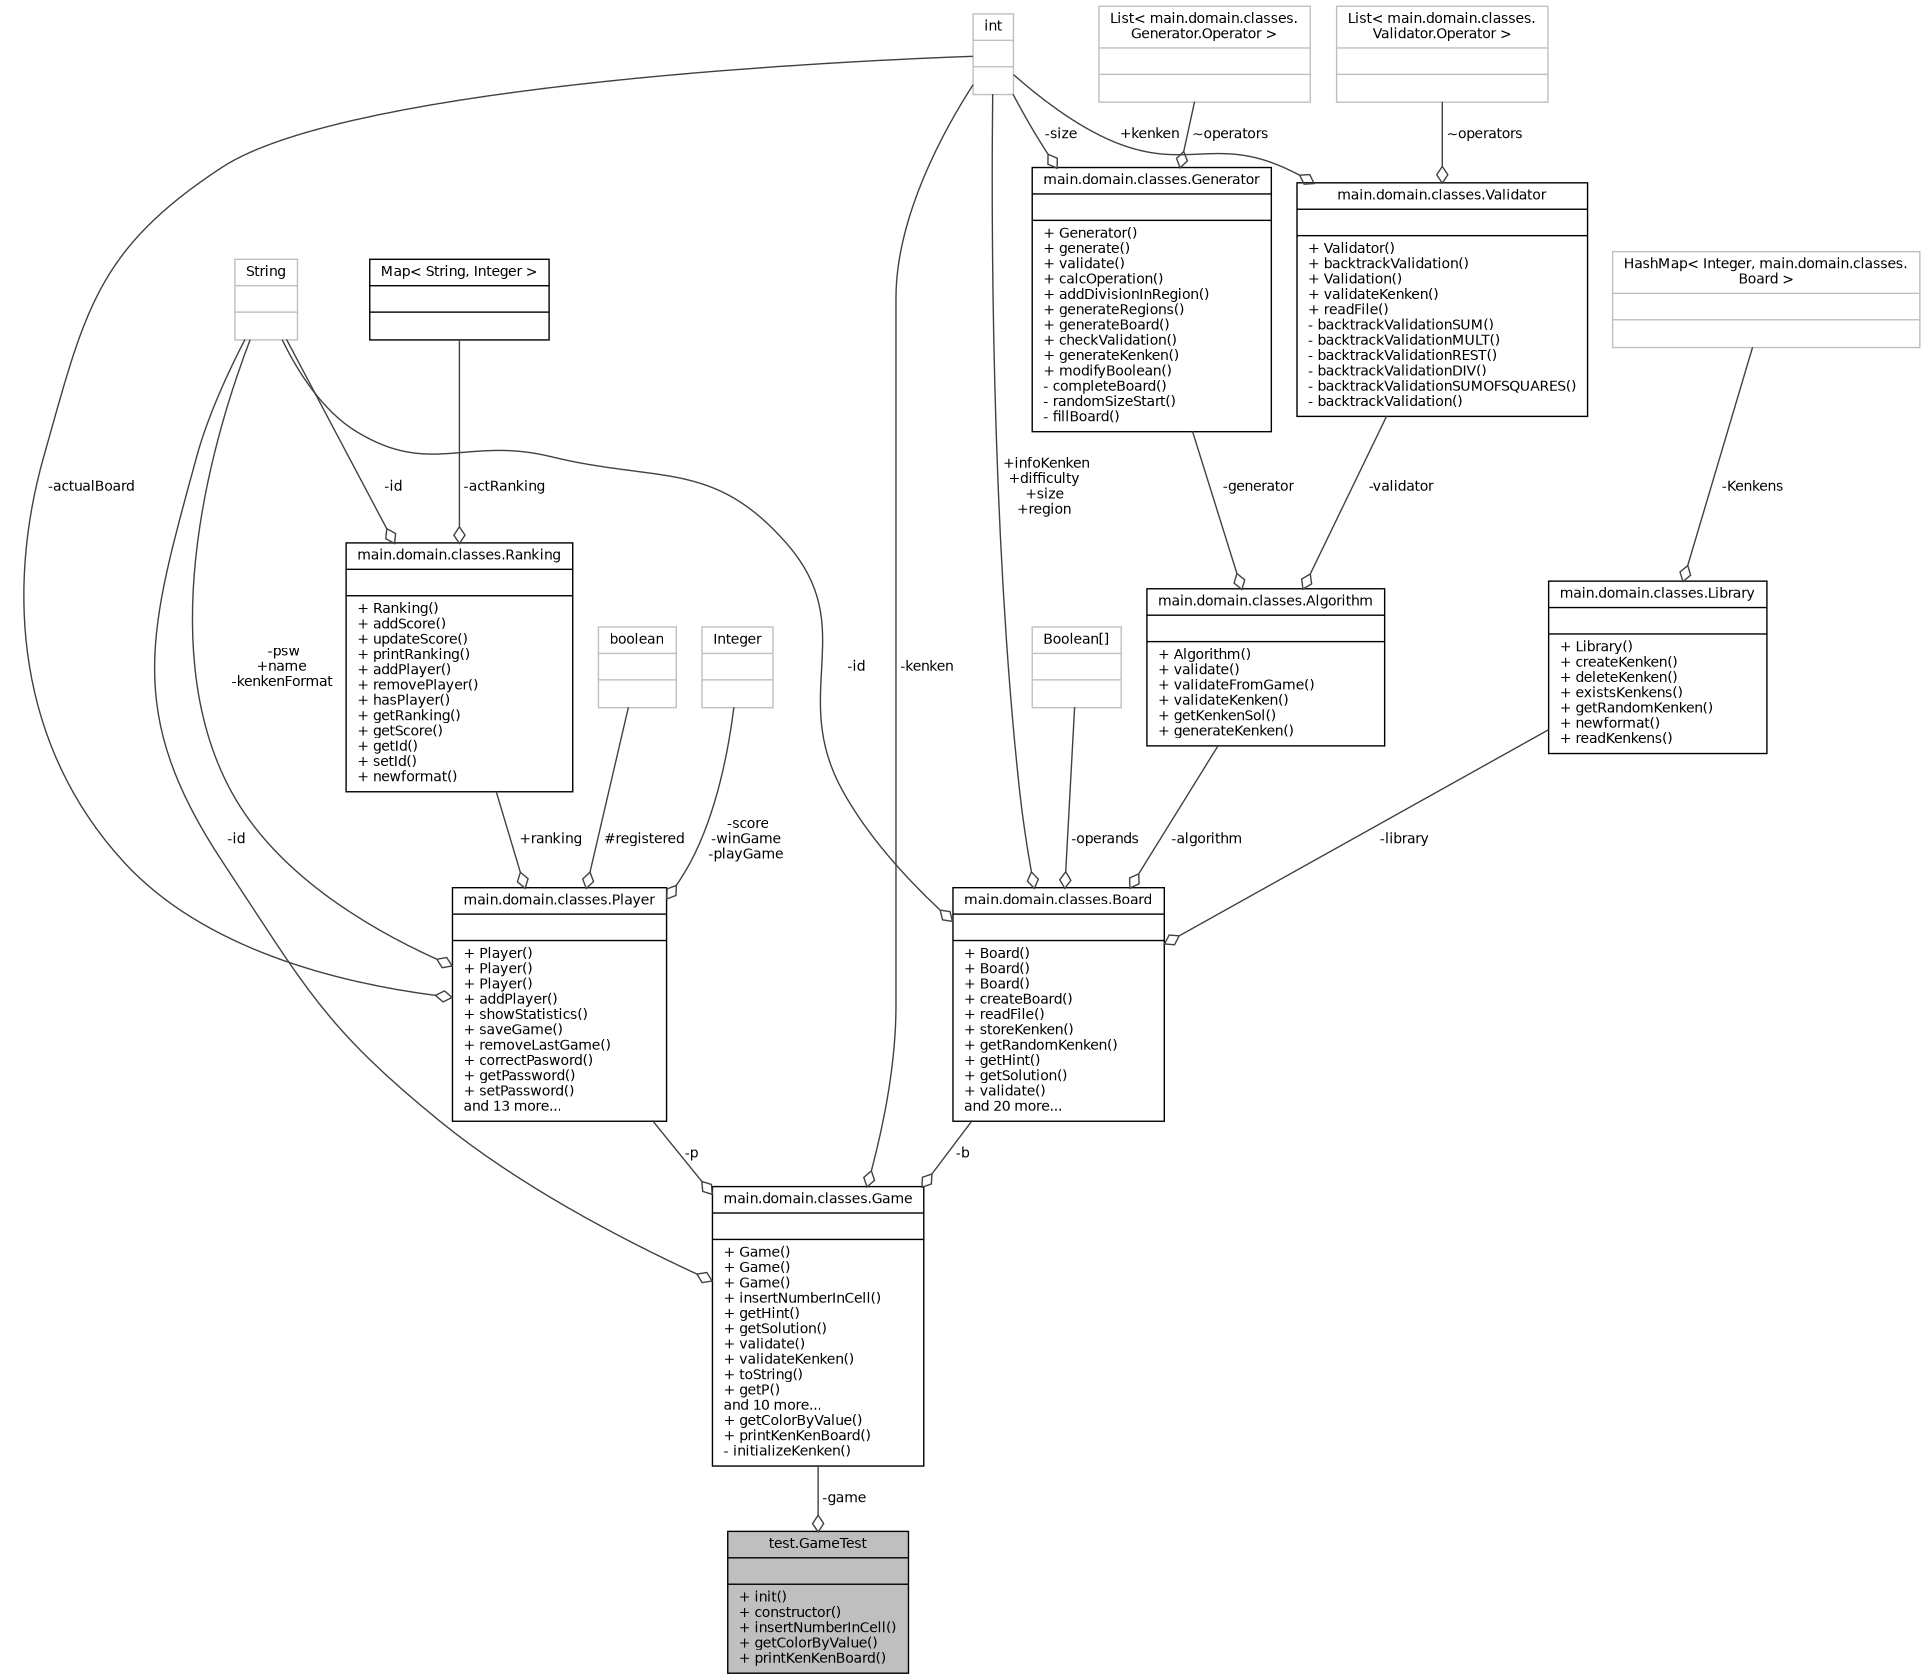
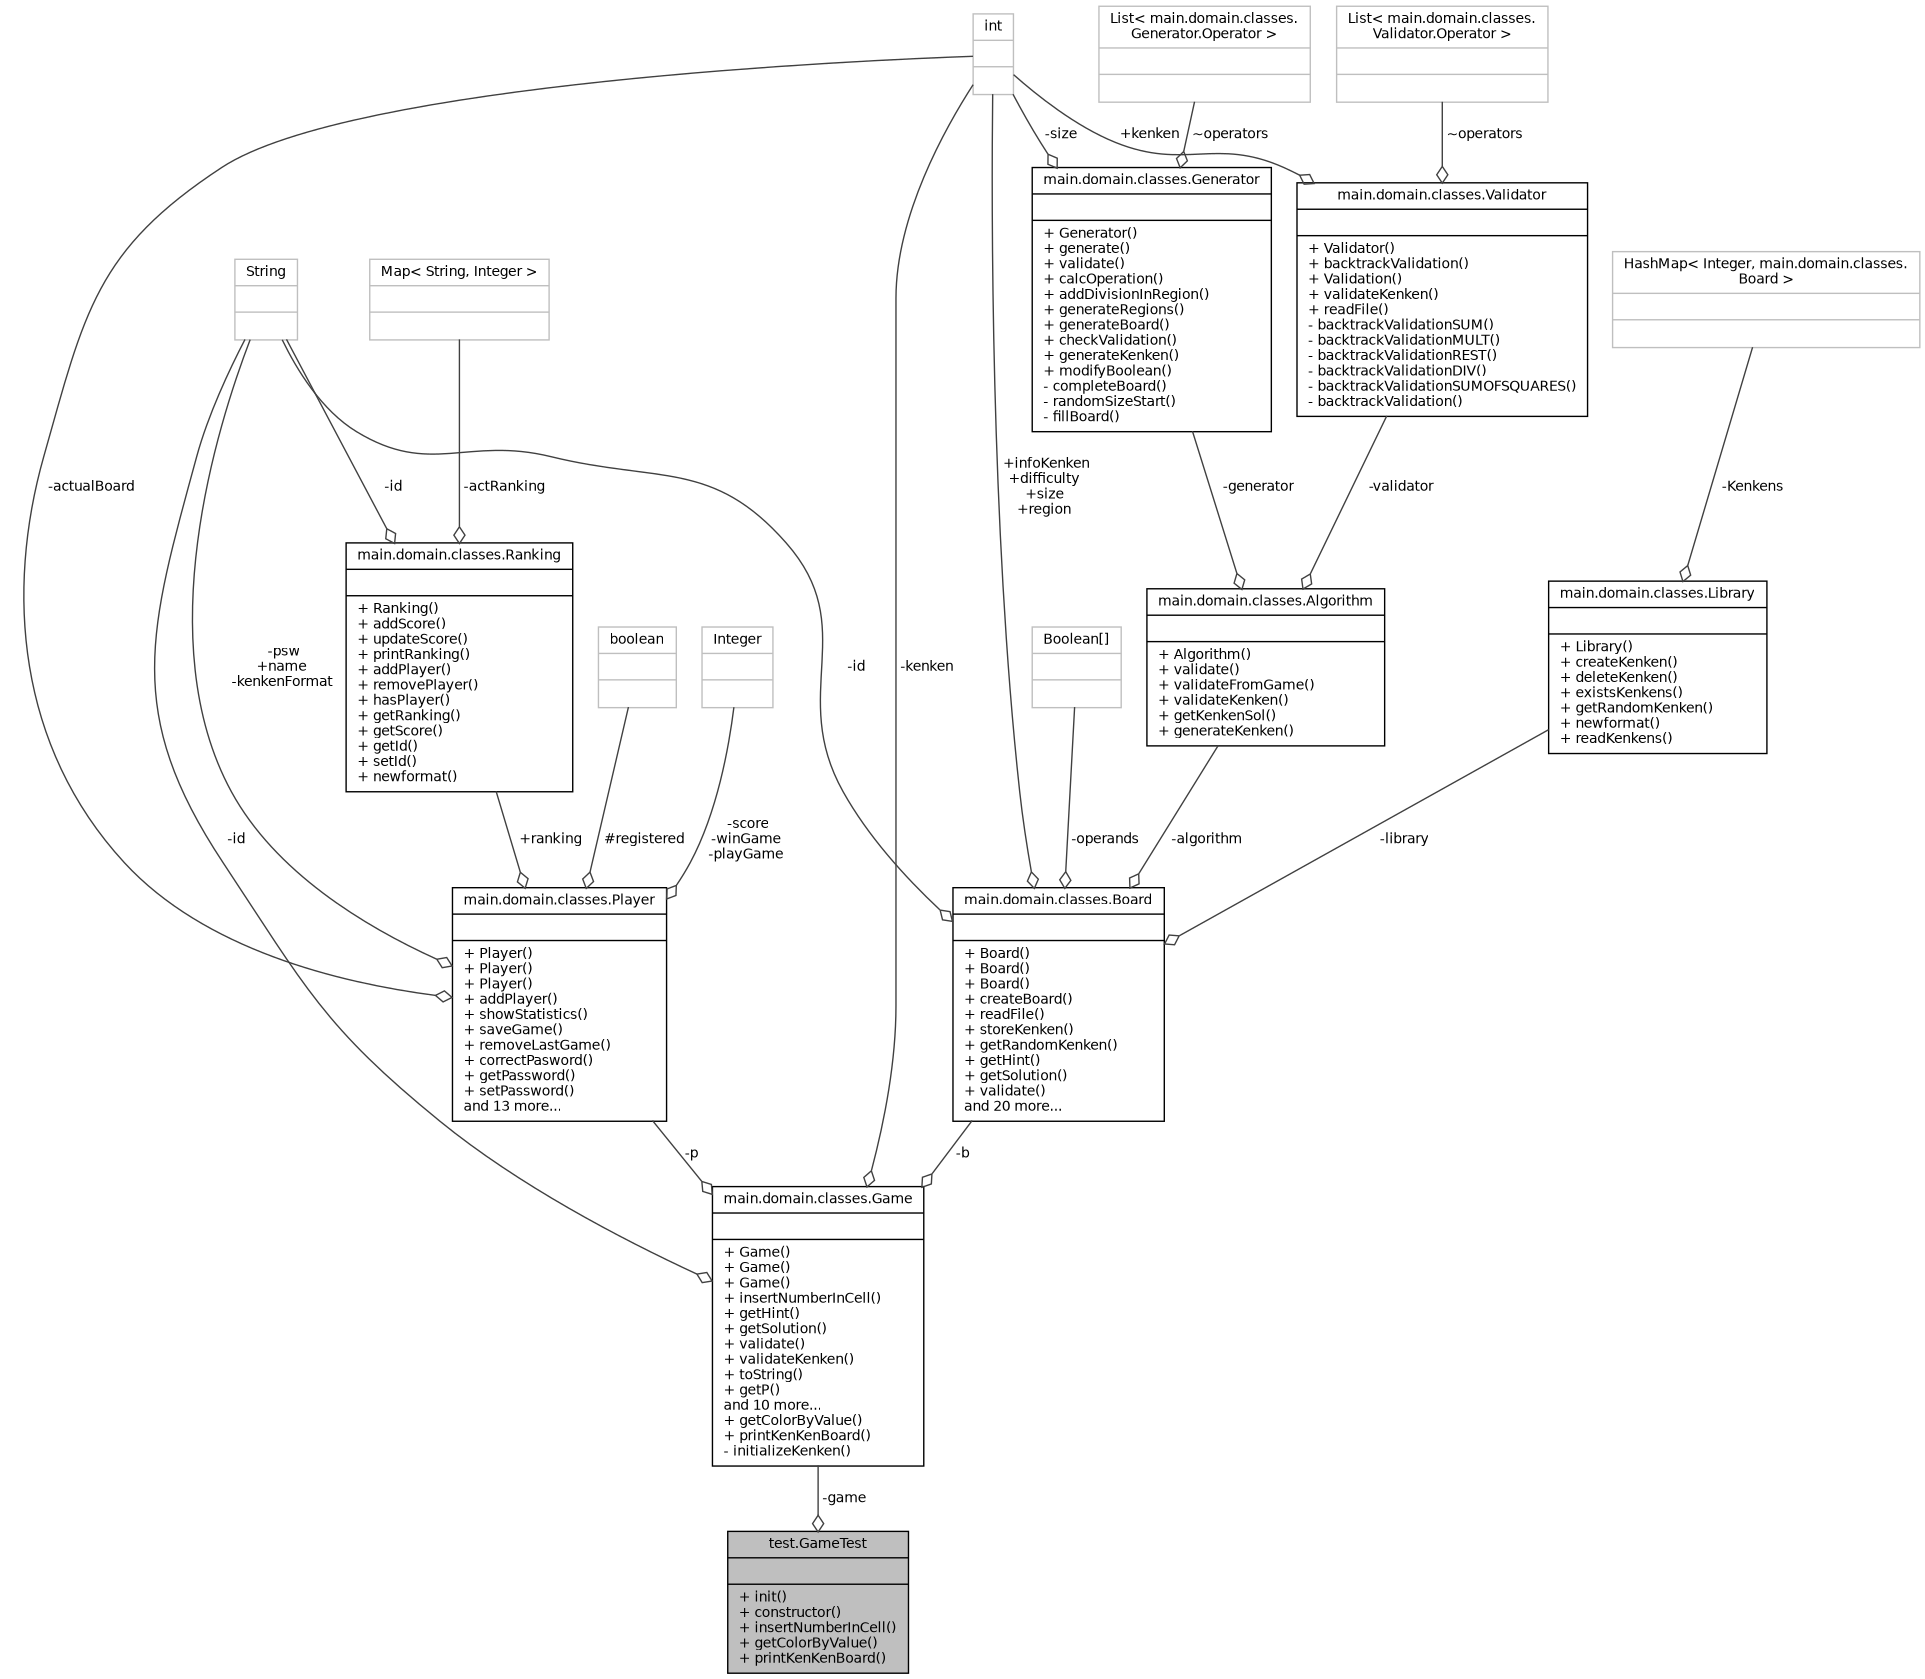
node "Map< String, Integer >": color black -> grey75
